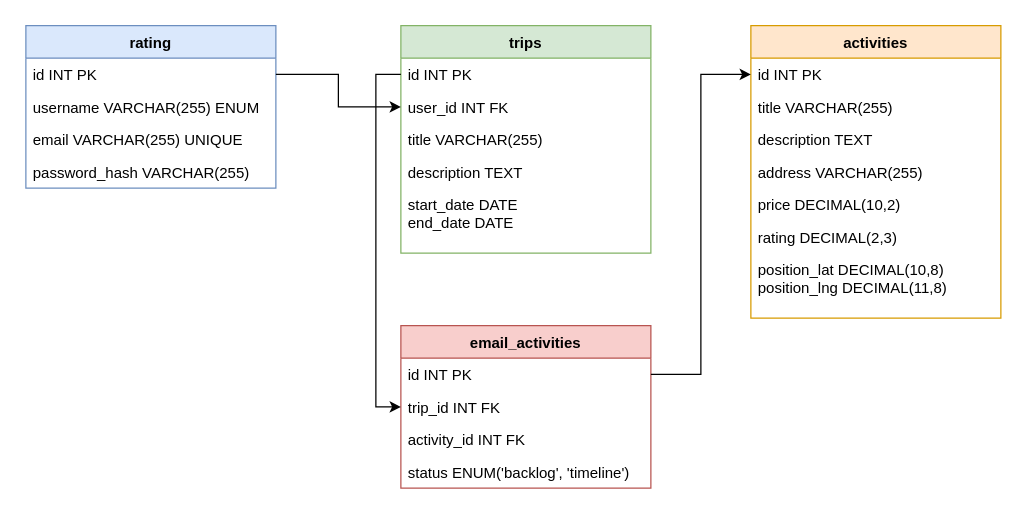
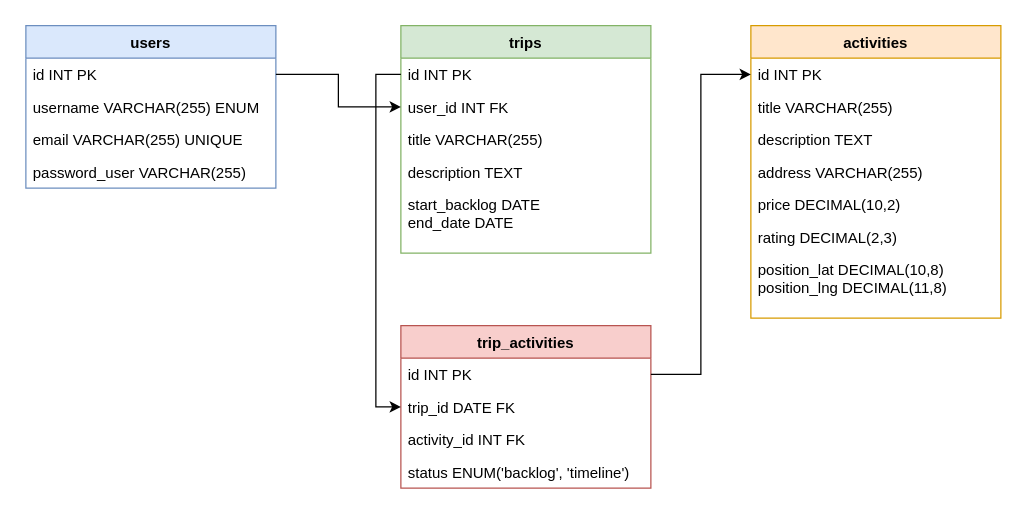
node "rating": label "rating" -> "users"
node "password_hash VARCHAR(255)": label "password_hash VARCHAR(255)" -> "password_user VARCHAR(255)"
node "start_date DATE end_date DATE": label "start_date DATE end_date DATE" -> "start_backlog DATE end_date DATE"
node "email_activities": label "email_activities" -> "trip_activities"
node "trip_id INT FK": label "trip_id INT FK" -> "trip_id DATE FK"
